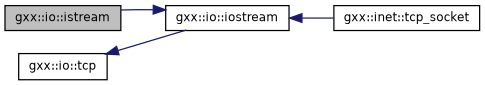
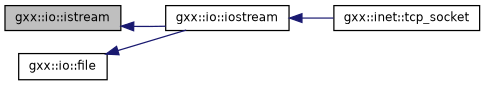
edge "gxx::io::istream" -> "gxx::io::iostream": reversed
node "gxx::io::tcp": label "gxx::io::tcp" -> "gxx::io::file"
